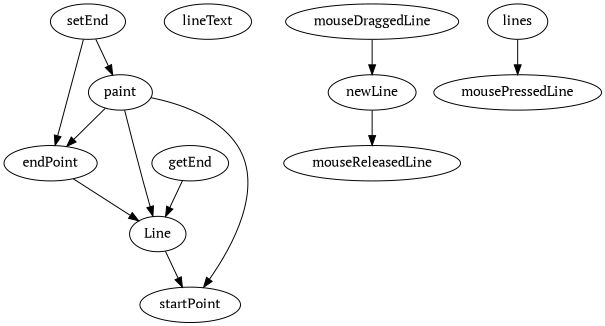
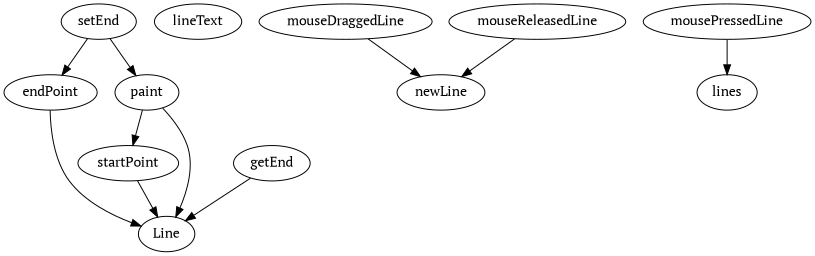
edge "lines" -> "mousePressedLine": reversed
edge "newLine" -> "mouseReleasedLine": reversed
edge "paint" -> "endPoint": removed
edge "Line" -> "startPoint": reversed
